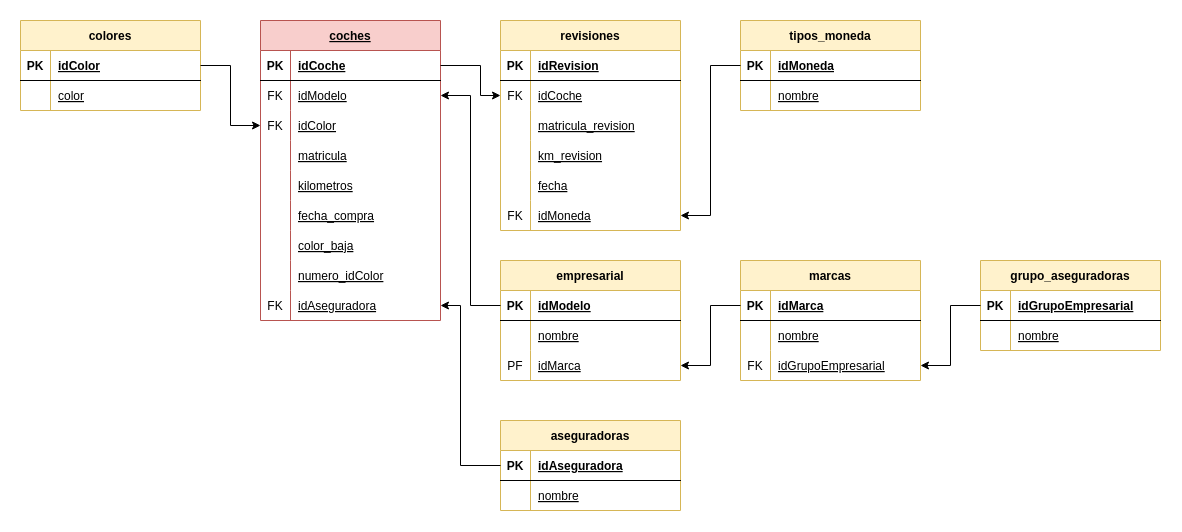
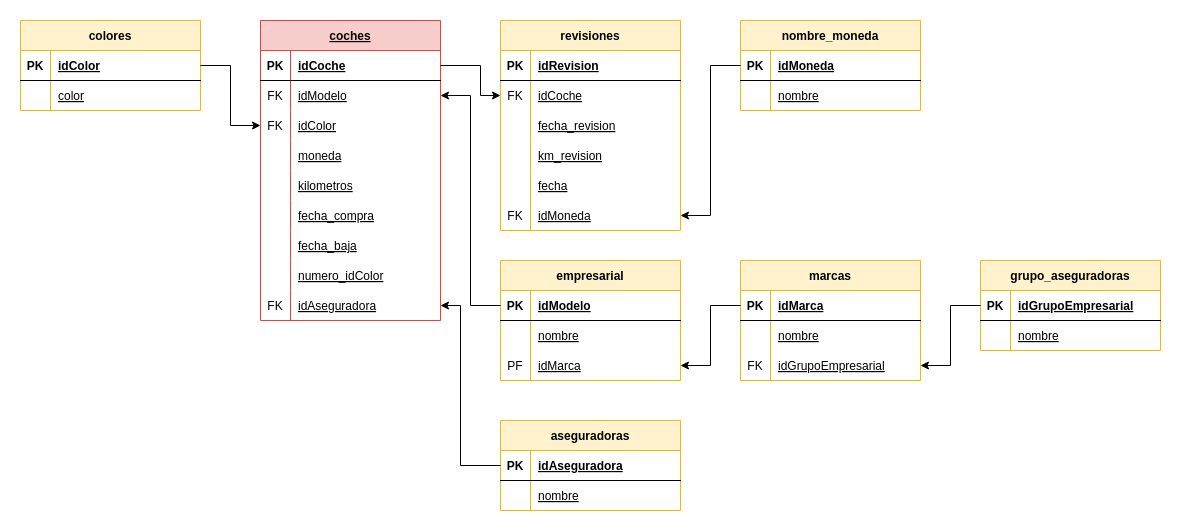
node "tipos_moneda": label "tipos_moneda" -> "nombre_moneda"
node "matricula_revision": label "matricula_revision" -> "fecha_revision"
node "matricula": label "matricula" -> "moneda"
node "color_baja": label "color_baja" -> "fecha_baja"
